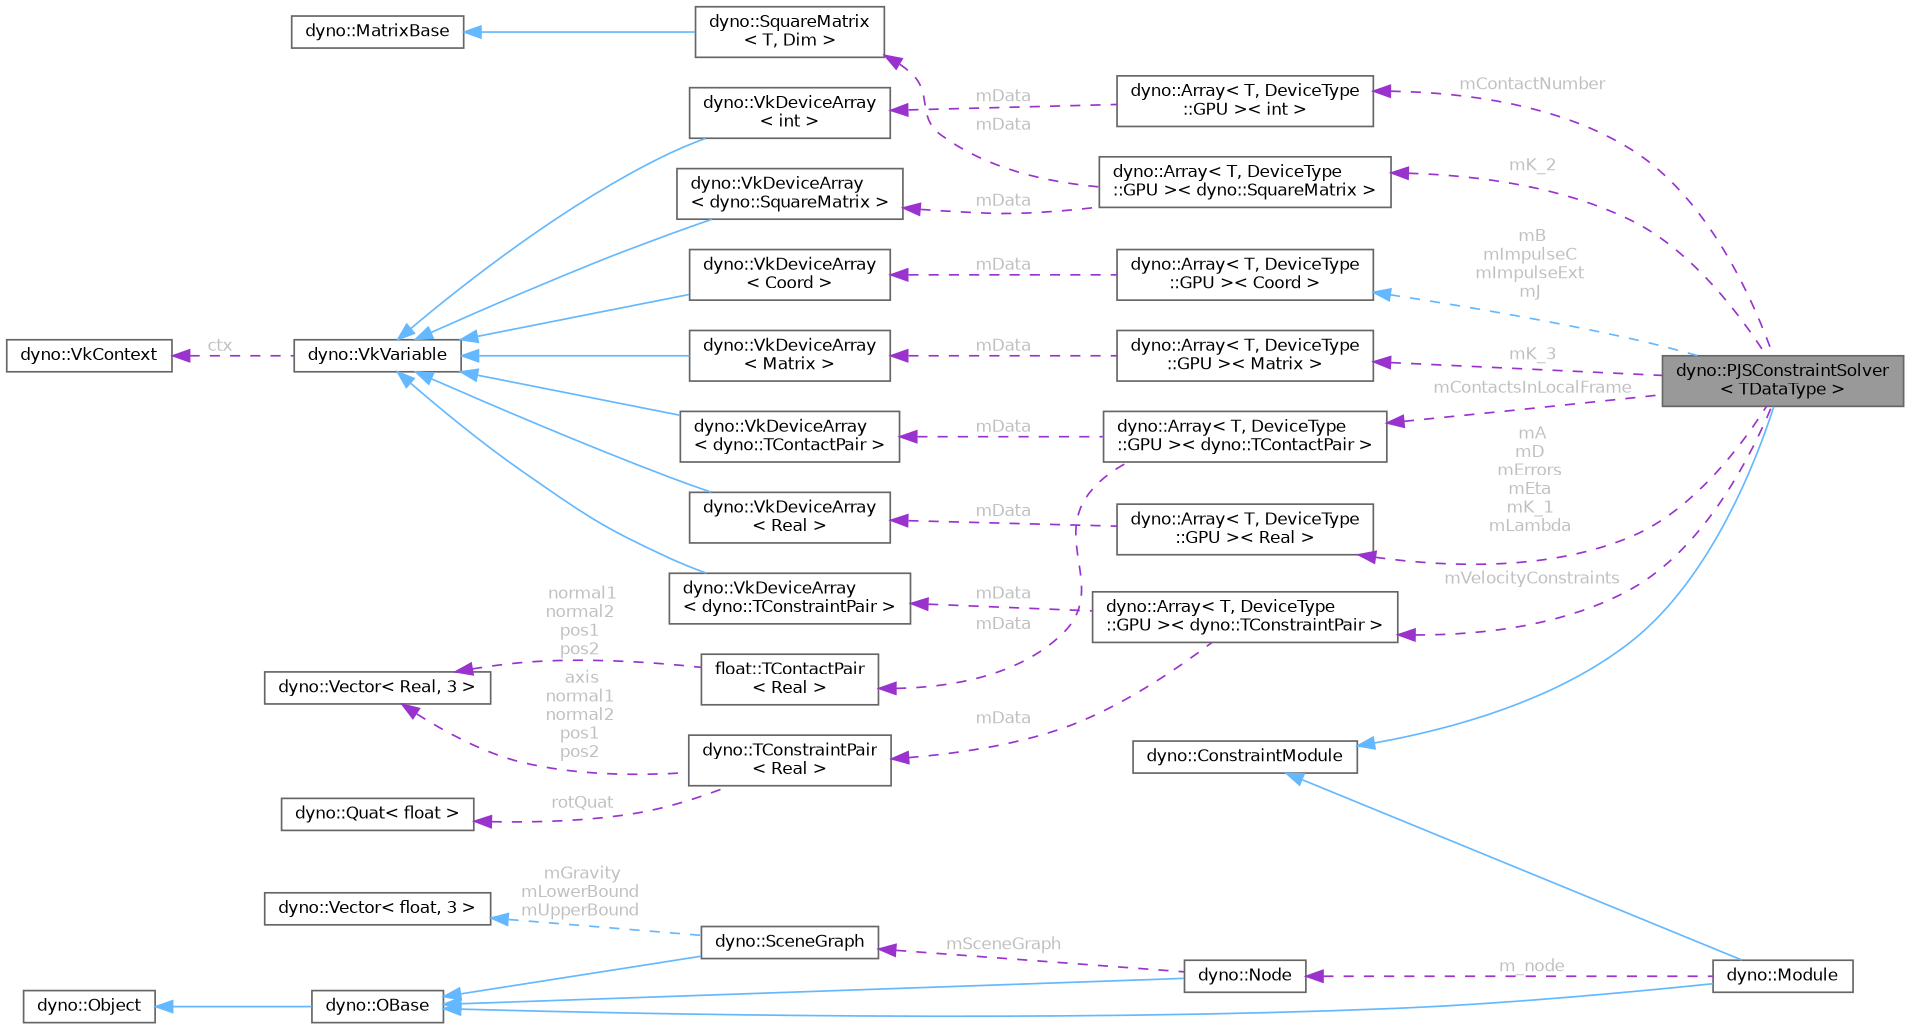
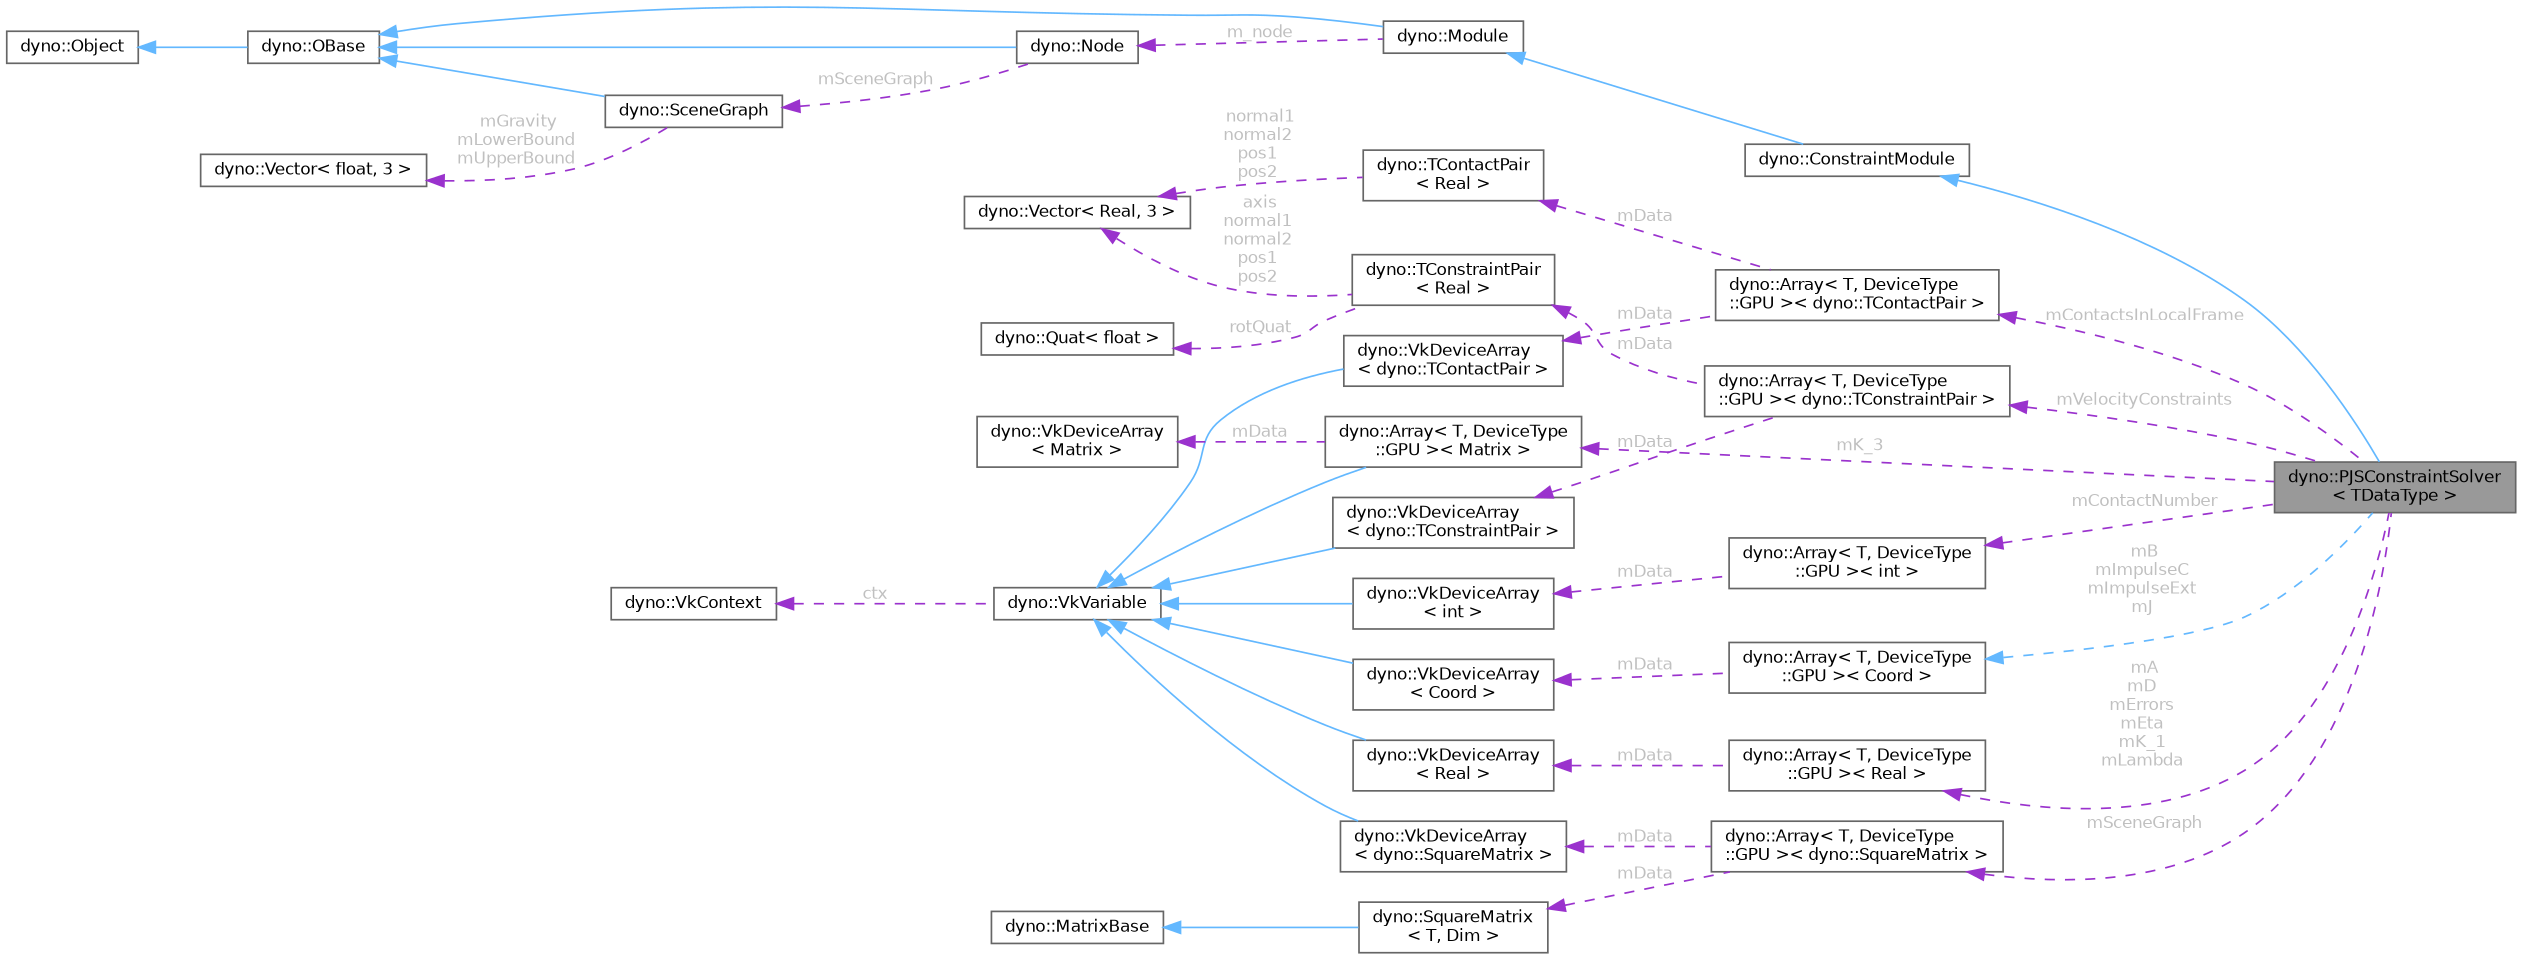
edge "dyno::PJSConstraintSolver < TDataType >" -> "dyno::Array< T, DeviceType ::GPU >< dyno::SquareMatrix >": label " mK_2" -> " mSceneGraph"
edge "dyno::VkDeviceArray < Matrix >" -> "dyno::VkVariable": now "dyno::Array< T, DeviceType ::GPU >< Matrix >" -> "dyno::VkVariable"
node "float::TContactPair < Real >": label "float::TContactPair < Real >" -> "dyno::TContactPair < Real >"
edge "dyno::Module" -> "dyno::ConstraintModule": reversed
edge "dyno::SceneGraph" -> "dyno::Vector< float, 3 >": color steelblue1 -> darkorchid3
